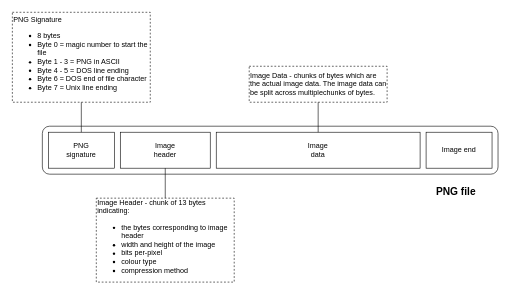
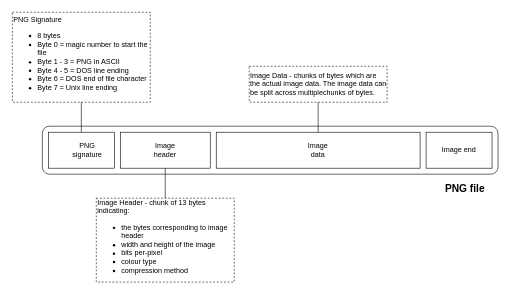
node "PNG signature": moved (81, 150) -> (87, 150)
node "PNG file": moved (456, 192) -> (465, 189)
